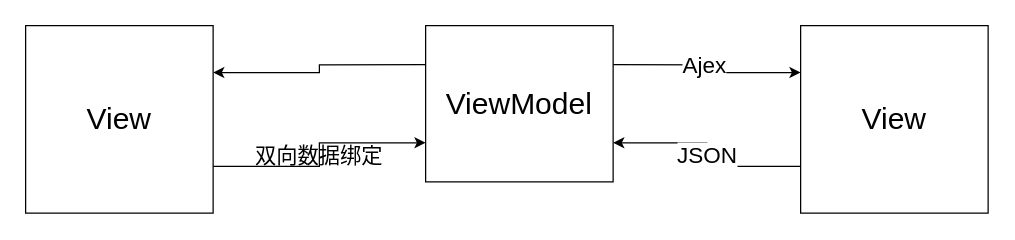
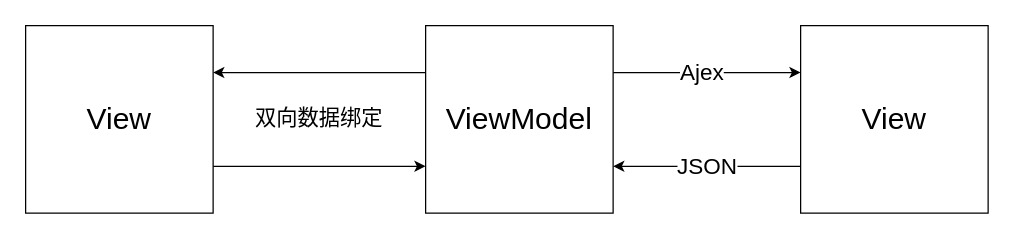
node "ViewModel": size 188x156 -> 188x188
node "双向数据绑定": moved (319, 157) -> (319, 119)
